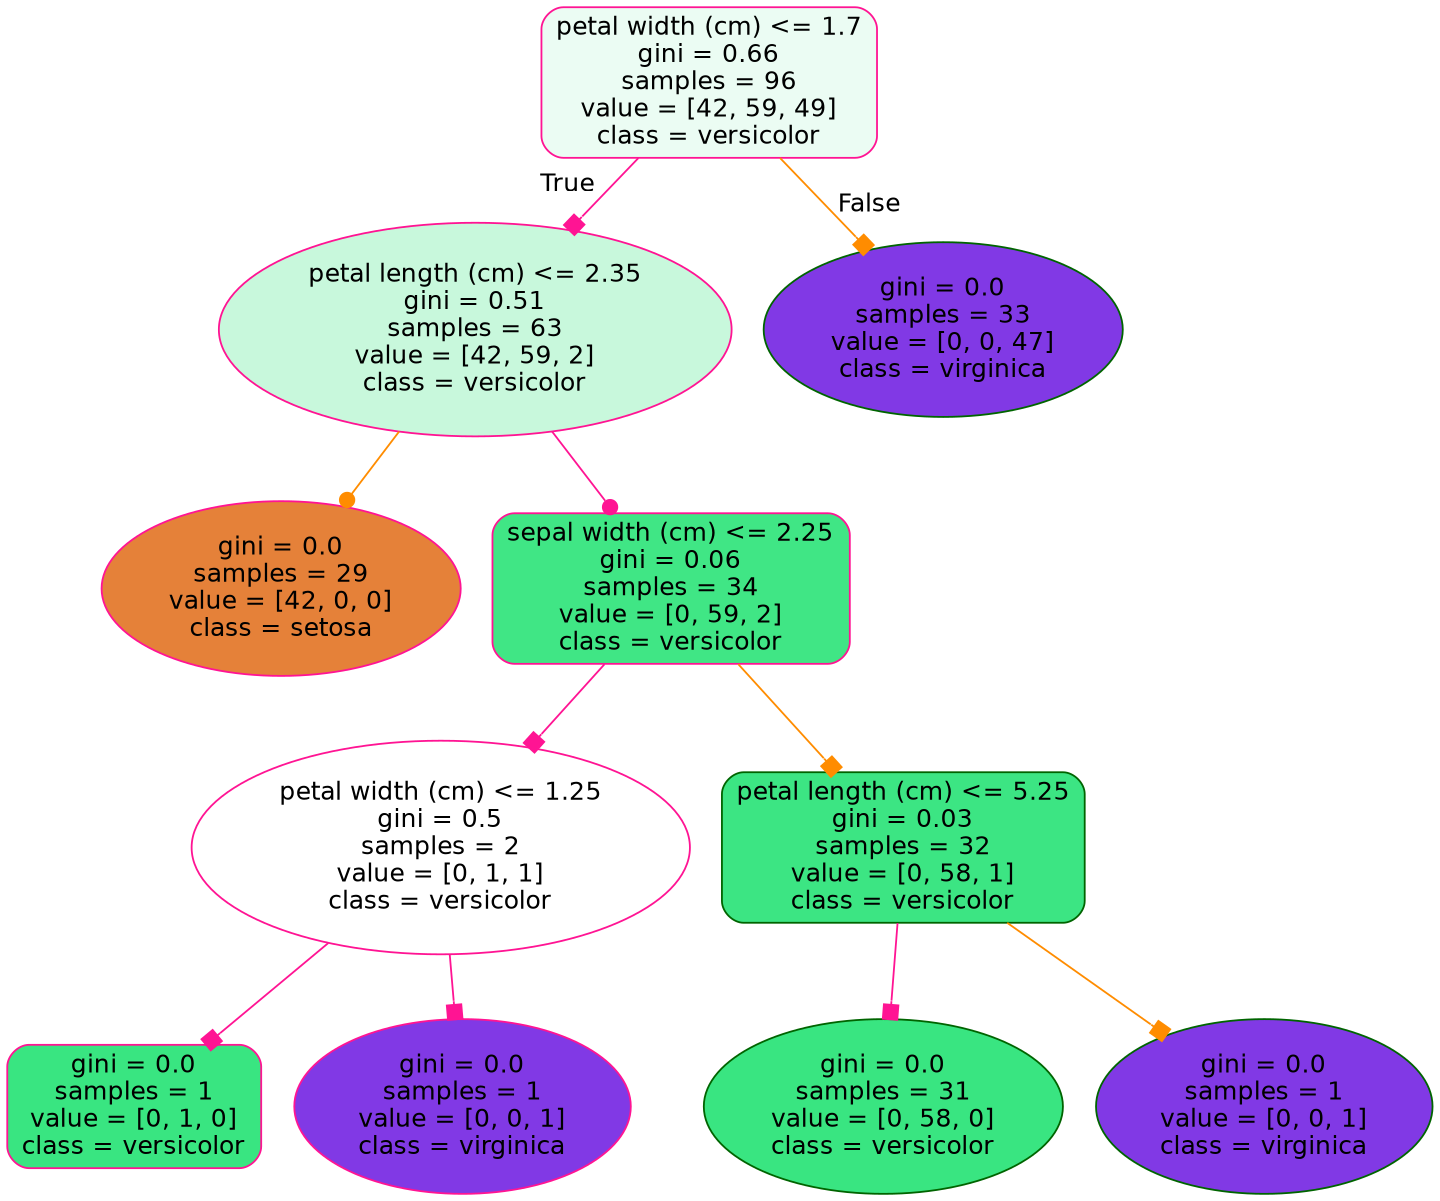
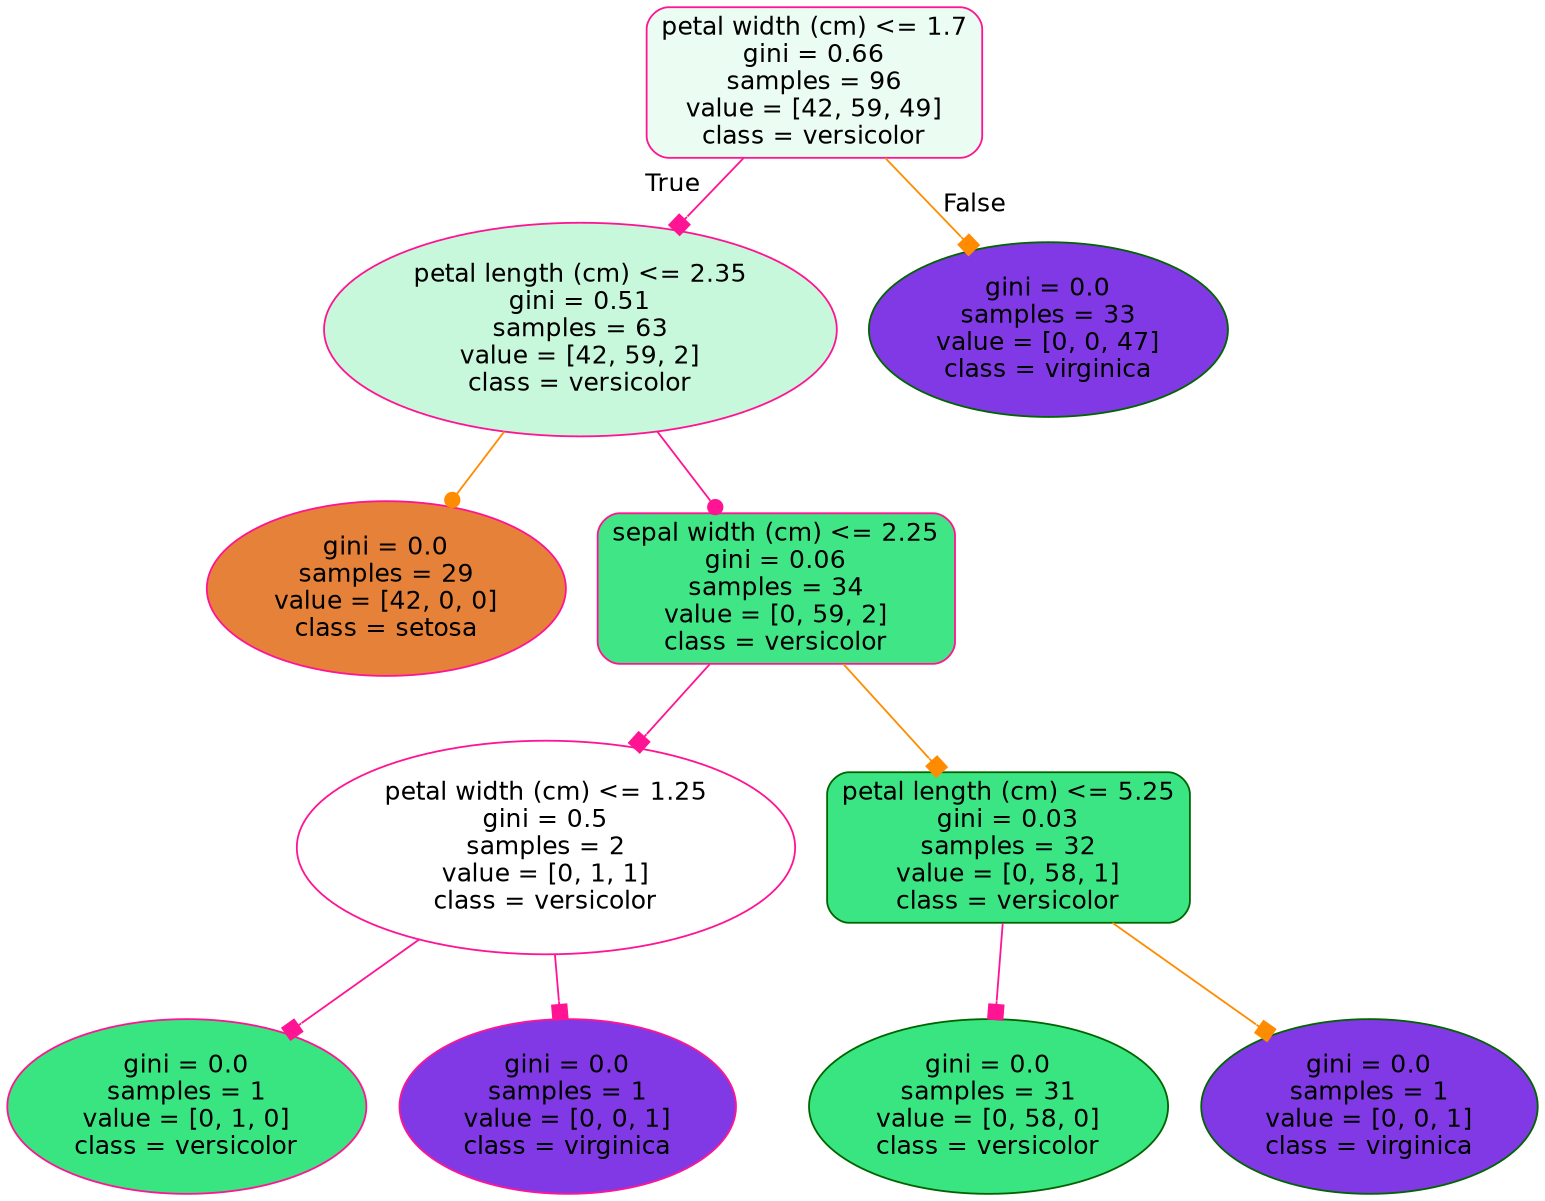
node "gini = 0.0 samples = 1 value = [0, 1, 0] class = versicolor": shape box -> ellipse
